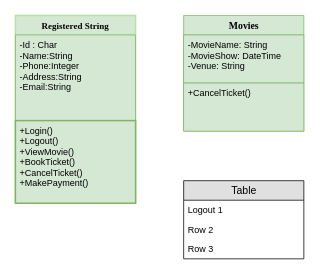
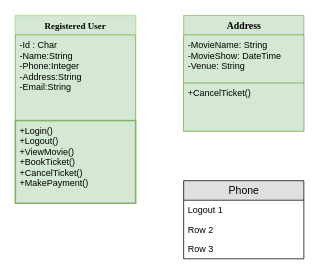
node "Movies": label "Movies" -> "Address"
node "Registered String": label "Registered String" -> "Registered User"
node "Table": label "Table" -> "Phone"
